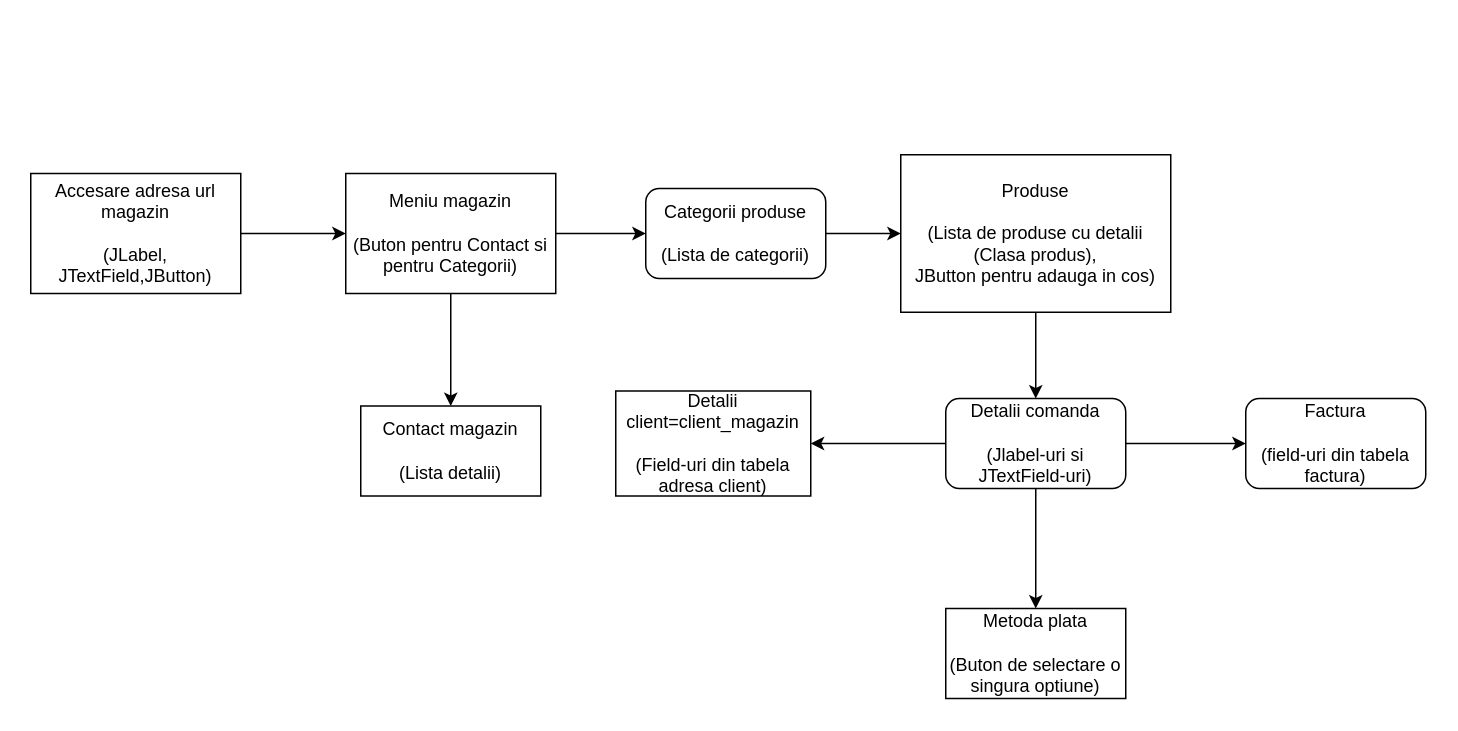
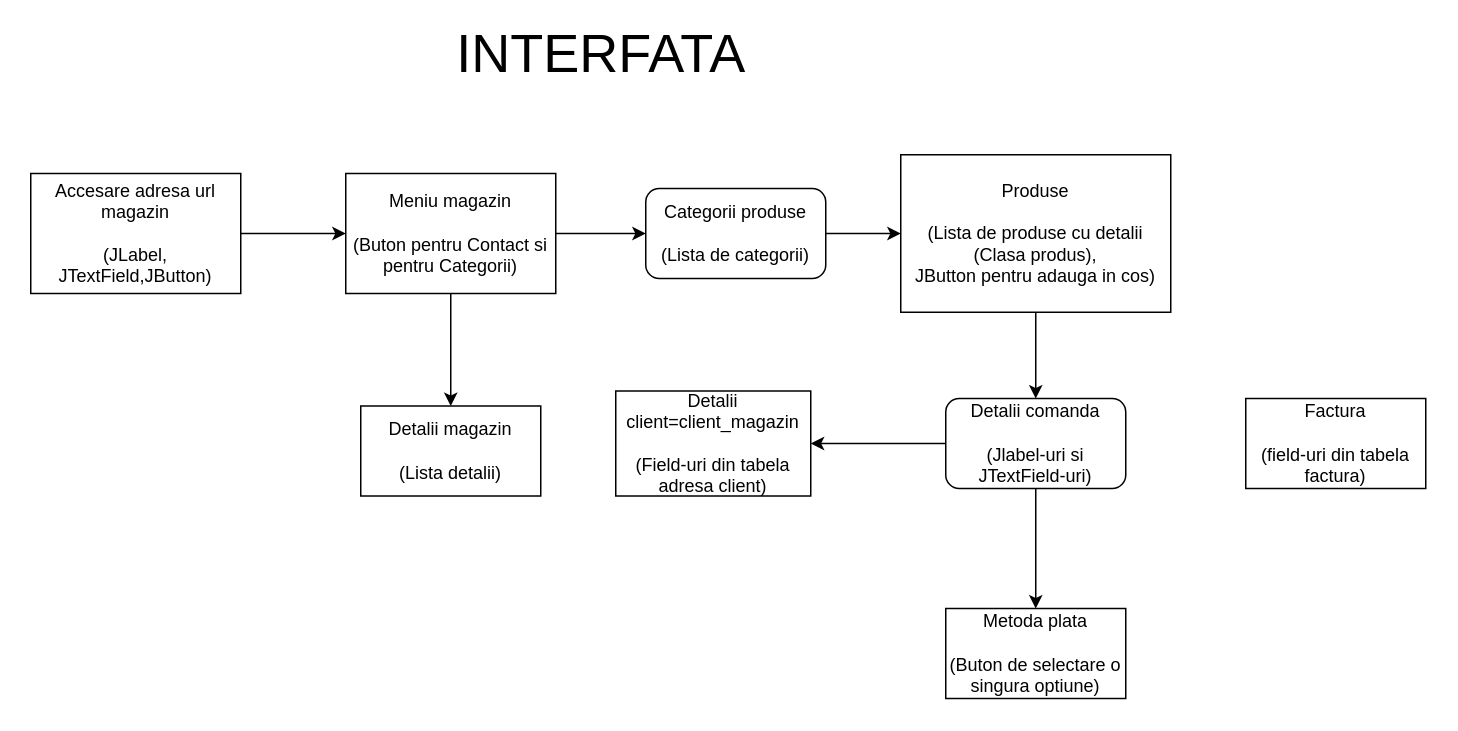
node "INTERFATA": added
edge "Detalii comanda (Jlabel-uri si JTextField-uri)" -> "Factura (field-uri din tabela factura)": removed
node "Factura (field-uri din tabela factura)": shape rounded rectangle -> rectangle
node "Contact magazin (Lista detalii)": label "Contact magazin (Lista detalii)" -> "Detalii magazin (Lista detalii)"
